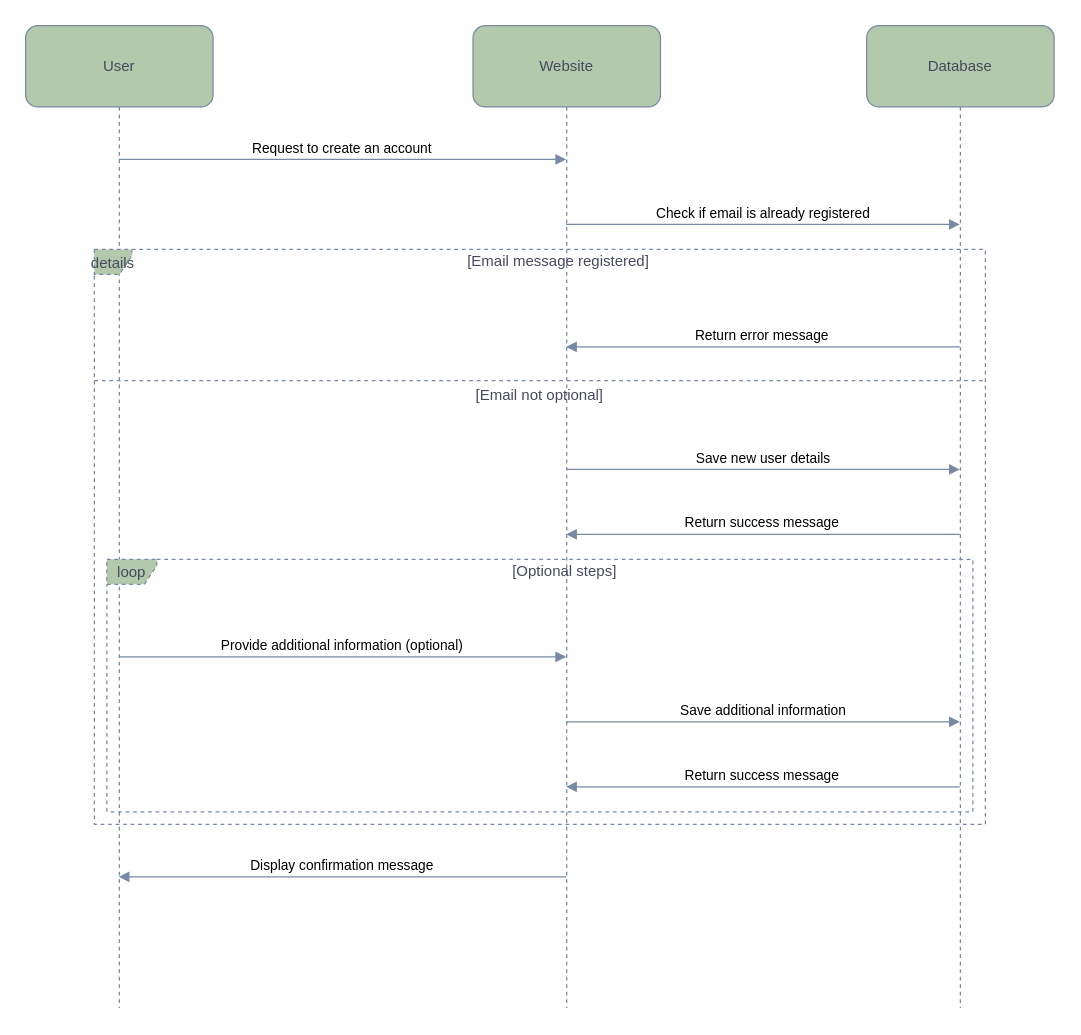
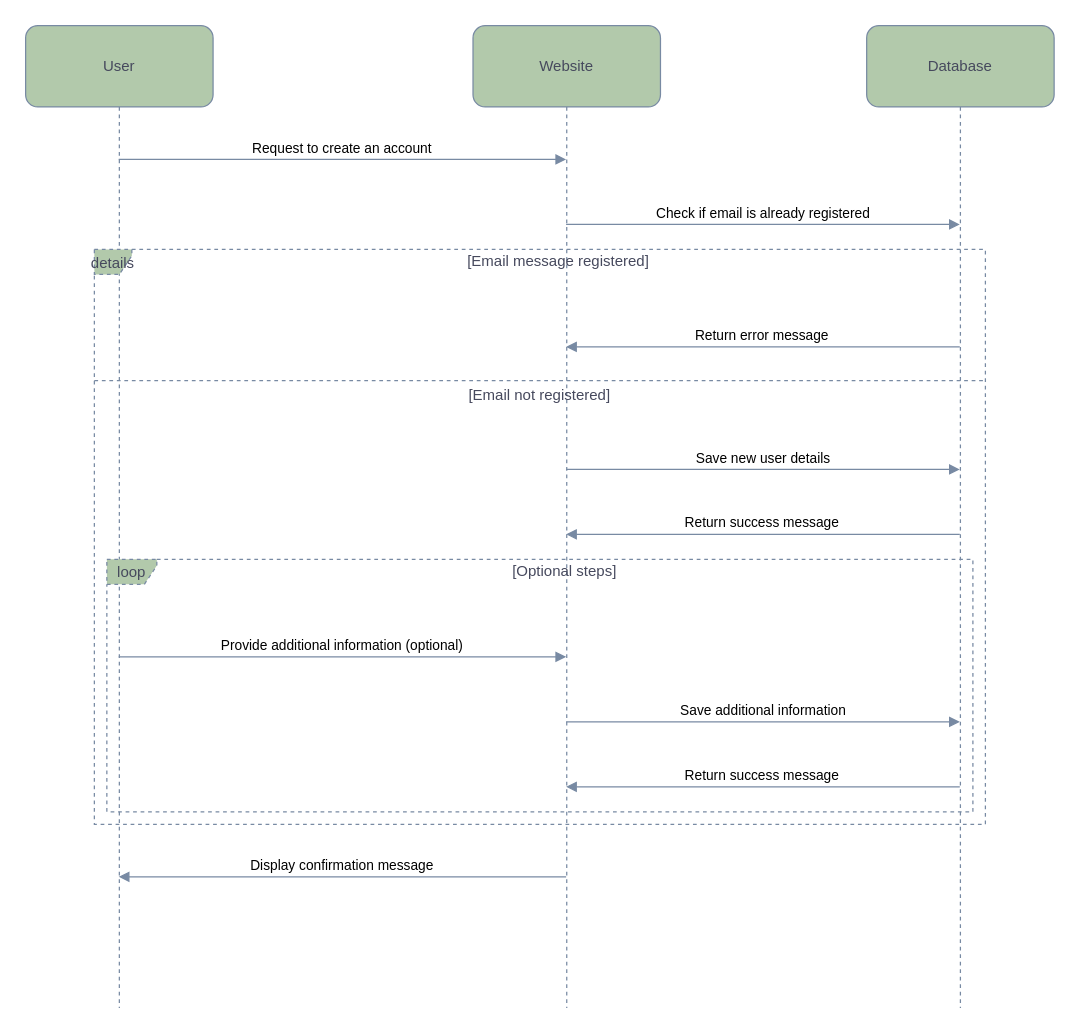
node "[Email not optional]": label "[Email not optional]" -> "[Email not registered]"
